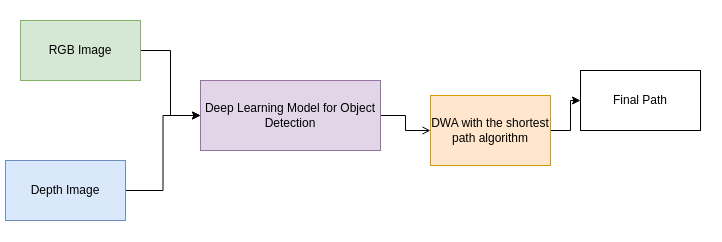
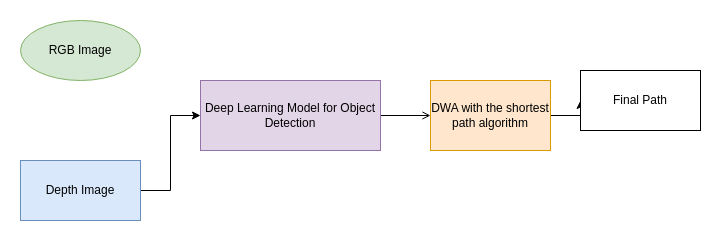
node "RGB Image": shape rectangle -> ellipse
edge "RGB Image" -> "Deep Learning Model for Object Detection": removed
node "DWA with the shortest path algorithm": moved (491, 131) -> (491, 116)
node "Depth Image": moved (66, 191) -> (81, 191)
